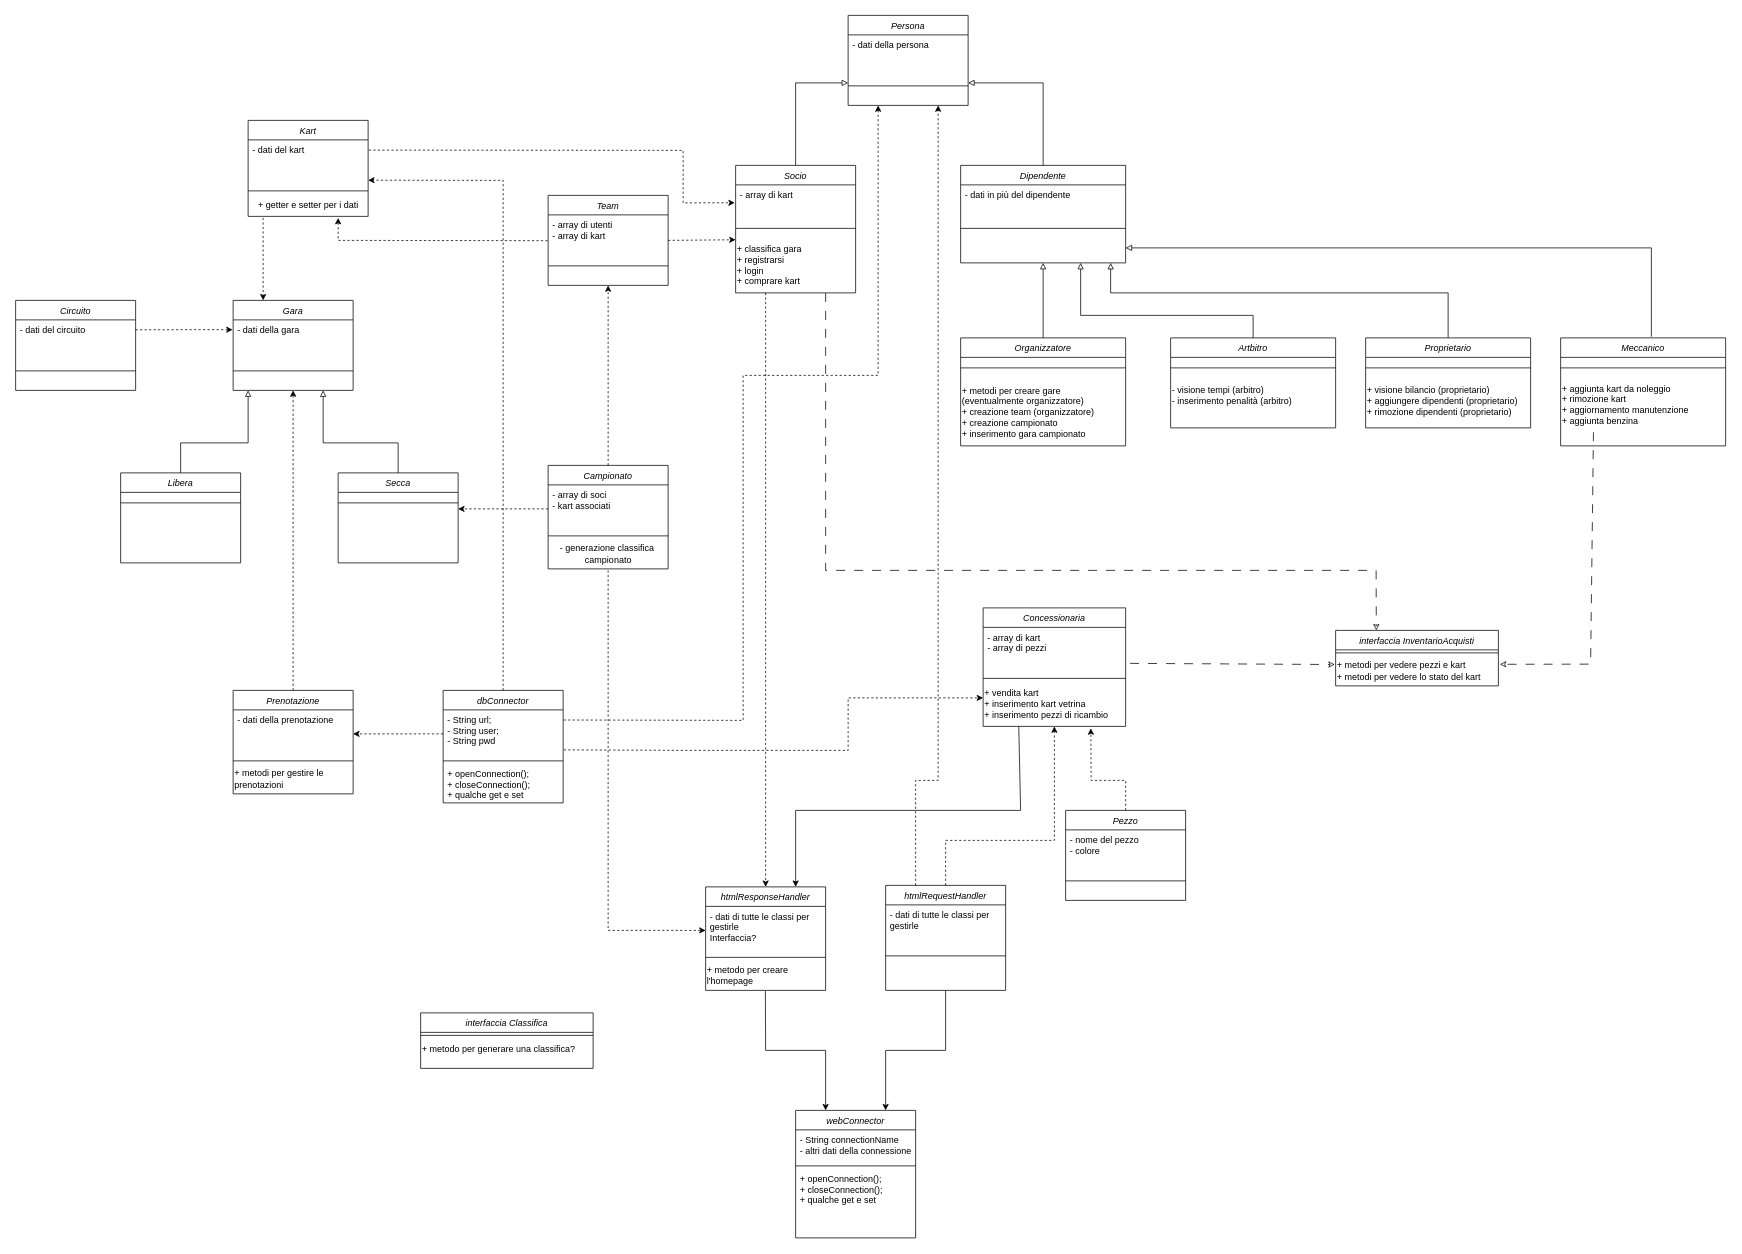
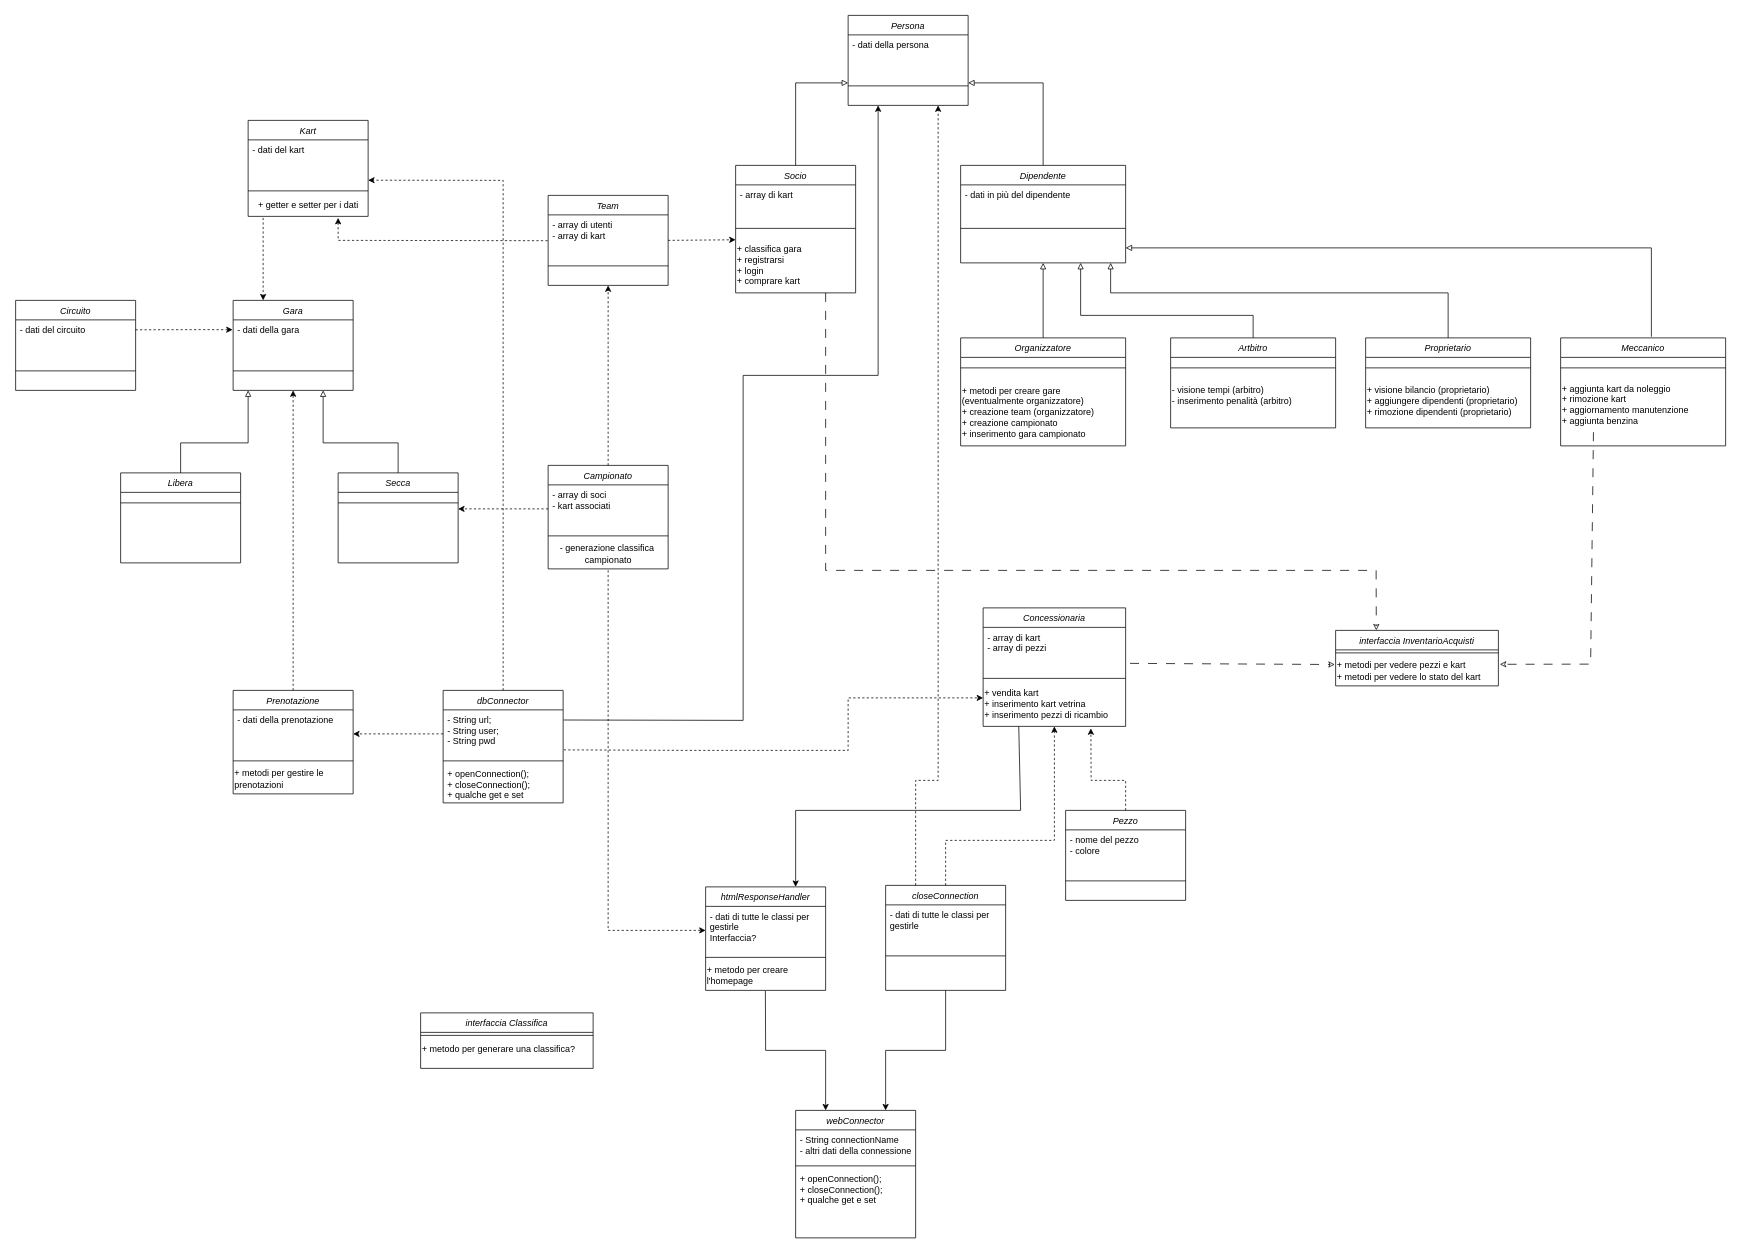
edge "- dati del kart" -> "- array di kart": removed
edge "- String url; - String user; - String pwd" -> "Persona": style dashed -> solid
edge "Socio" -> "htmlResponseHandler": removed
node "htmlRequestHandler": label "htmlRequestHandler" -> "closeConnection"
